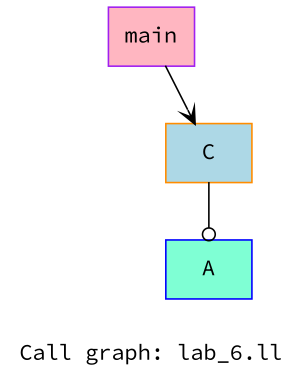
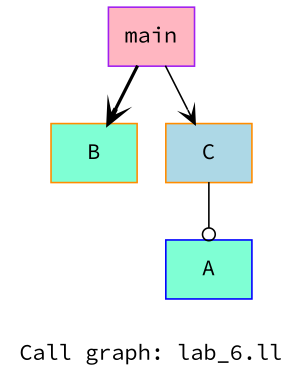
node "B": added
